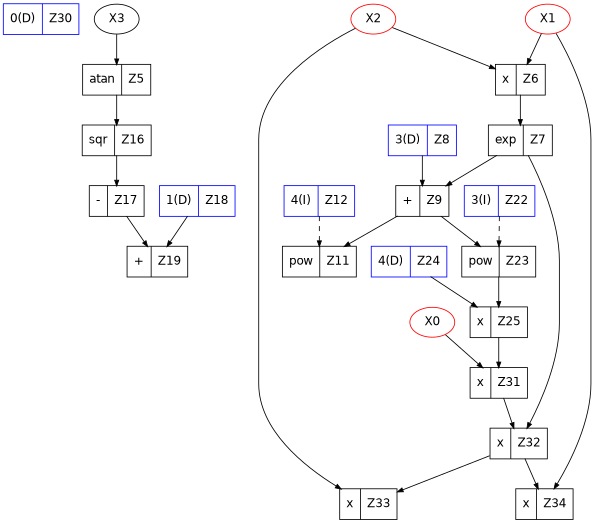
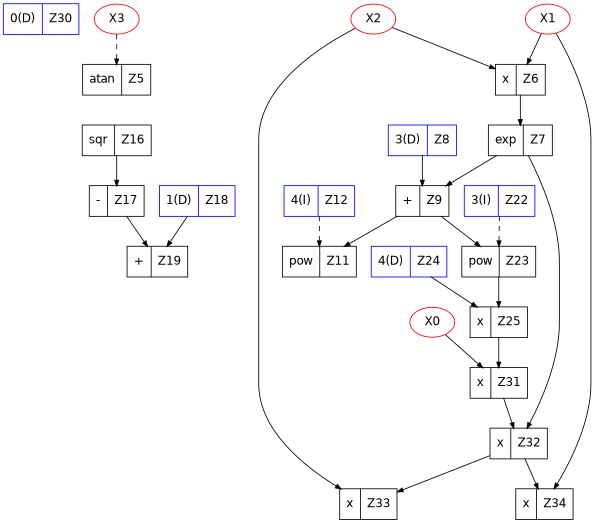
node "X3": color black -> red
edge "X3" -> "atan": style solid -> dashed
edge "atan" -> "sqr": removed
